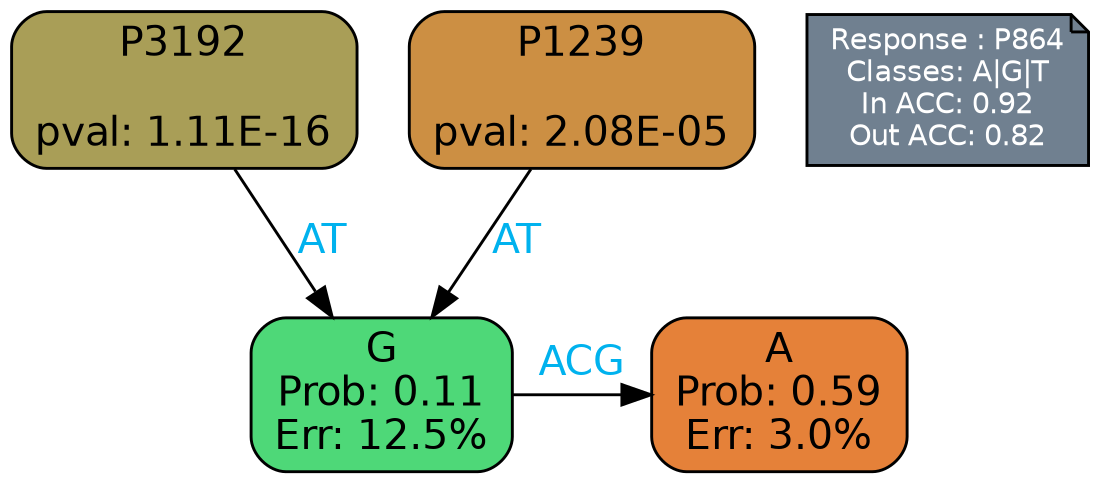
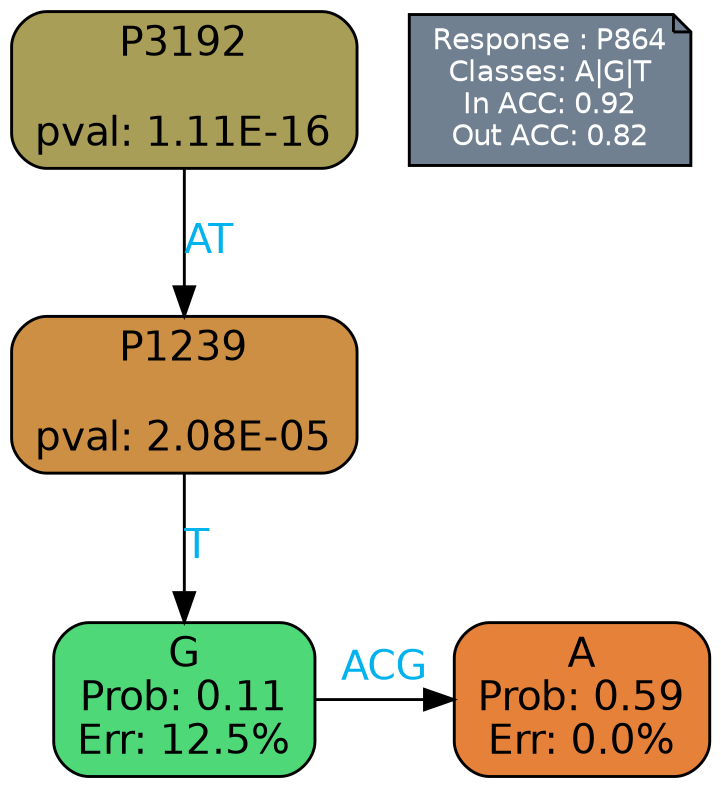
edge "P3192 pval: 1.11E-16" -> "G Prob: 0.11 Err: 12.5%": now "P3192 pval: 1.11E-16" -> "P1239 pval: 2.08E-05"
edge "P1239 pval: 2.08E-05" -> "G Prob: 0.11 Err: 12.5%": label "AT" -> "T"
node "A Prob: 0.59 Err: 3.0%": label "A Prob: 0.59 Err: 3.0%" -> "A Prob: 0.59 Err: 0.0%"
